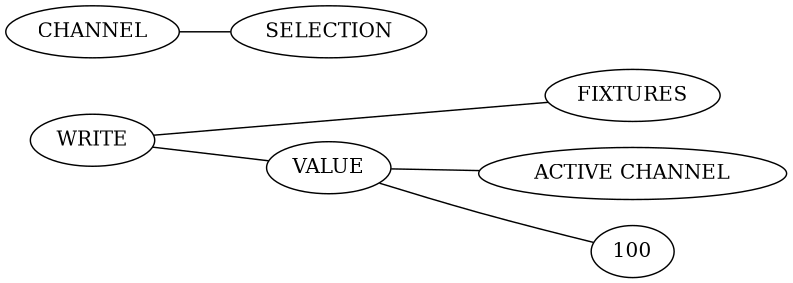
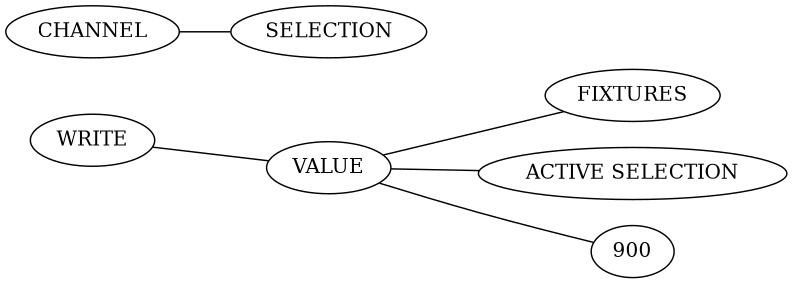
edge "FIXTURES" -- "WRITE": now "FIXTURES" -- "VALUE"
node "ACTIVE CHANNEL": label "ACTIVE CHANNEL" -> "ACTIVE SELECTION"
node "100": label "100" -> "900"
